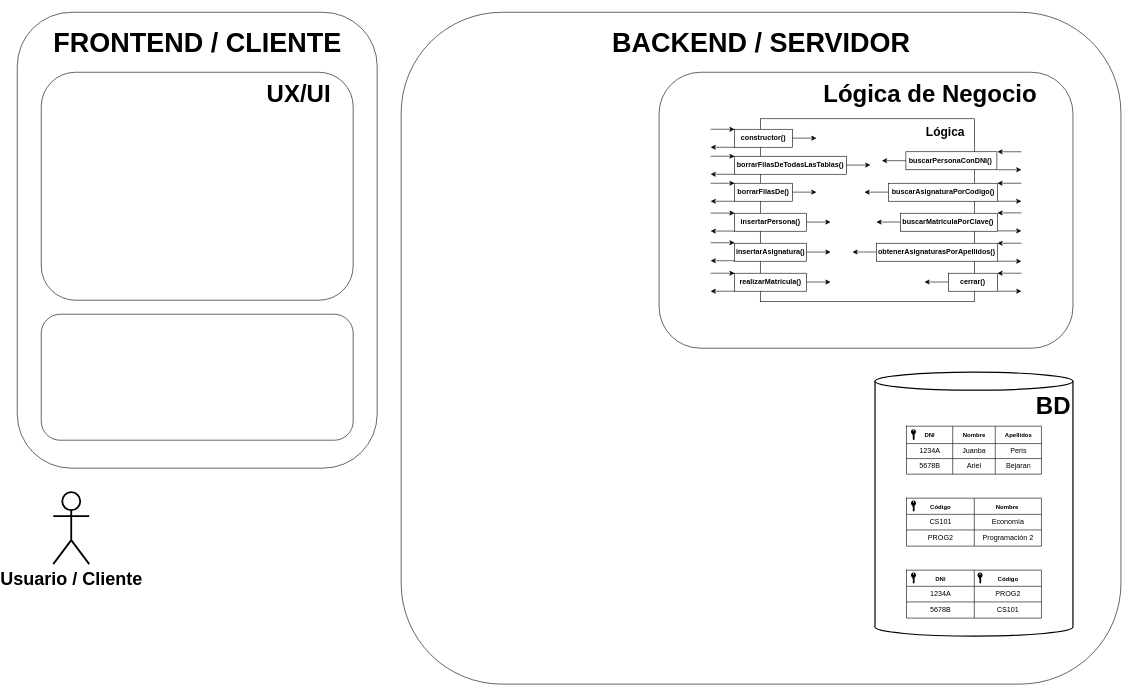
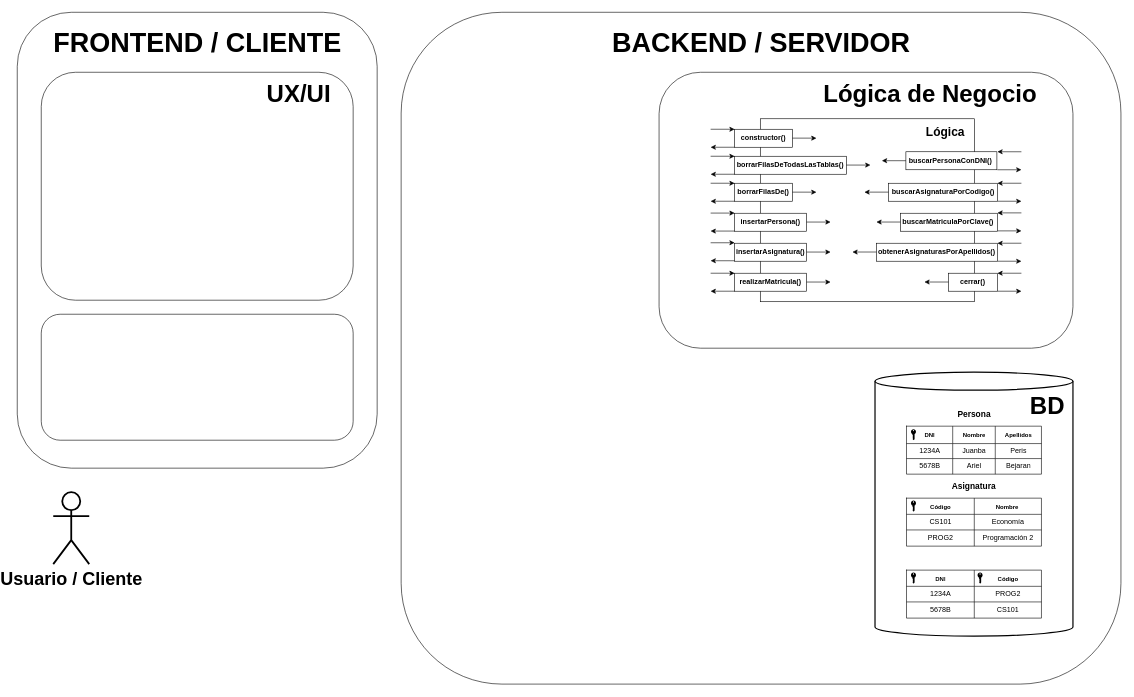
node "BD": moved (1054, 405) -> (1048, 405)
node "Persona": added
node "Asignatura": added
